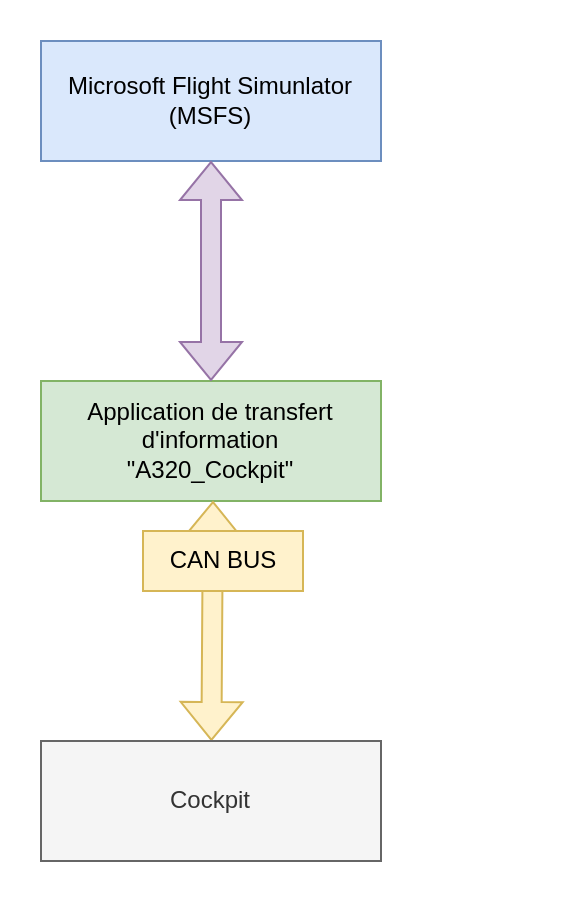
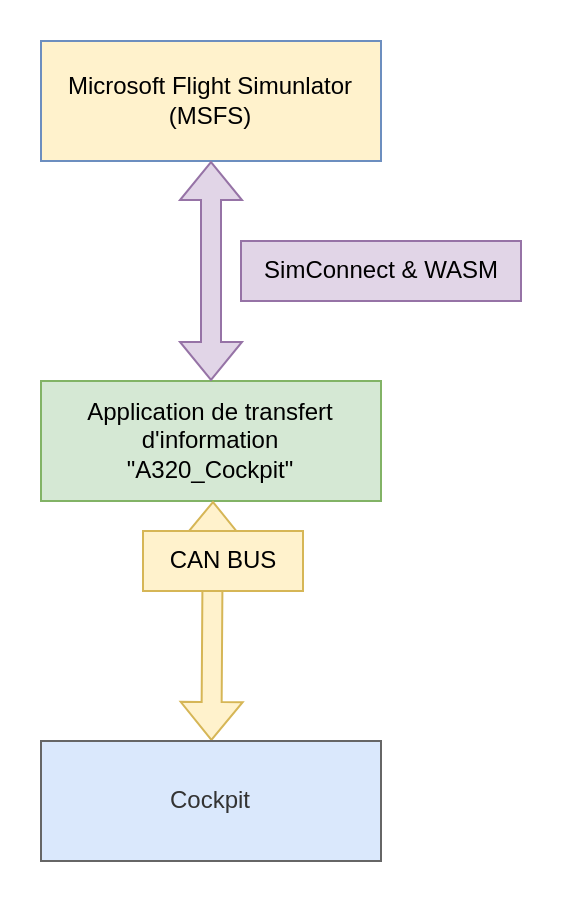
node "Microsoft Flight Simunlator (MSFS)": fillcolor #dae8fc -> #fff2cc
node "SimConnect & WASM": added
node "Cockpit": fillcolor #f5f5f5 -> #dae8fc
